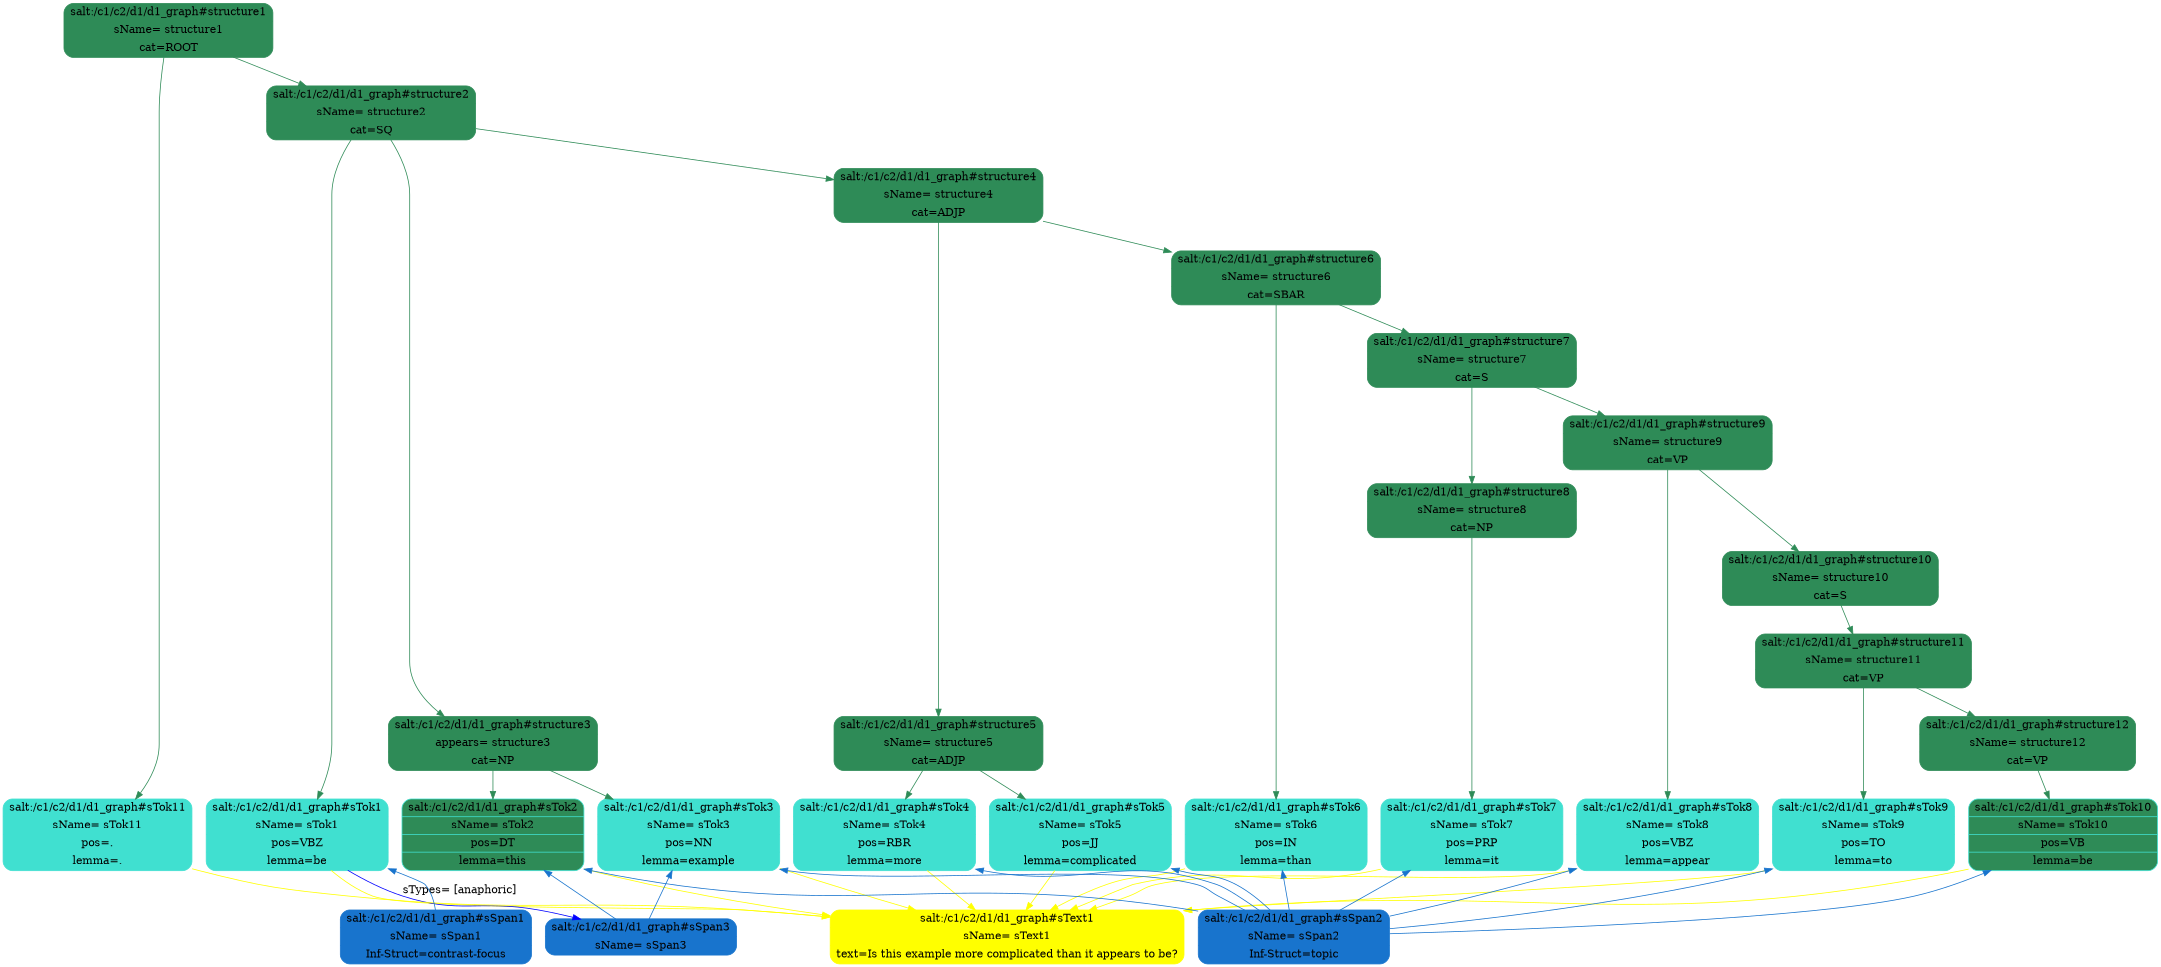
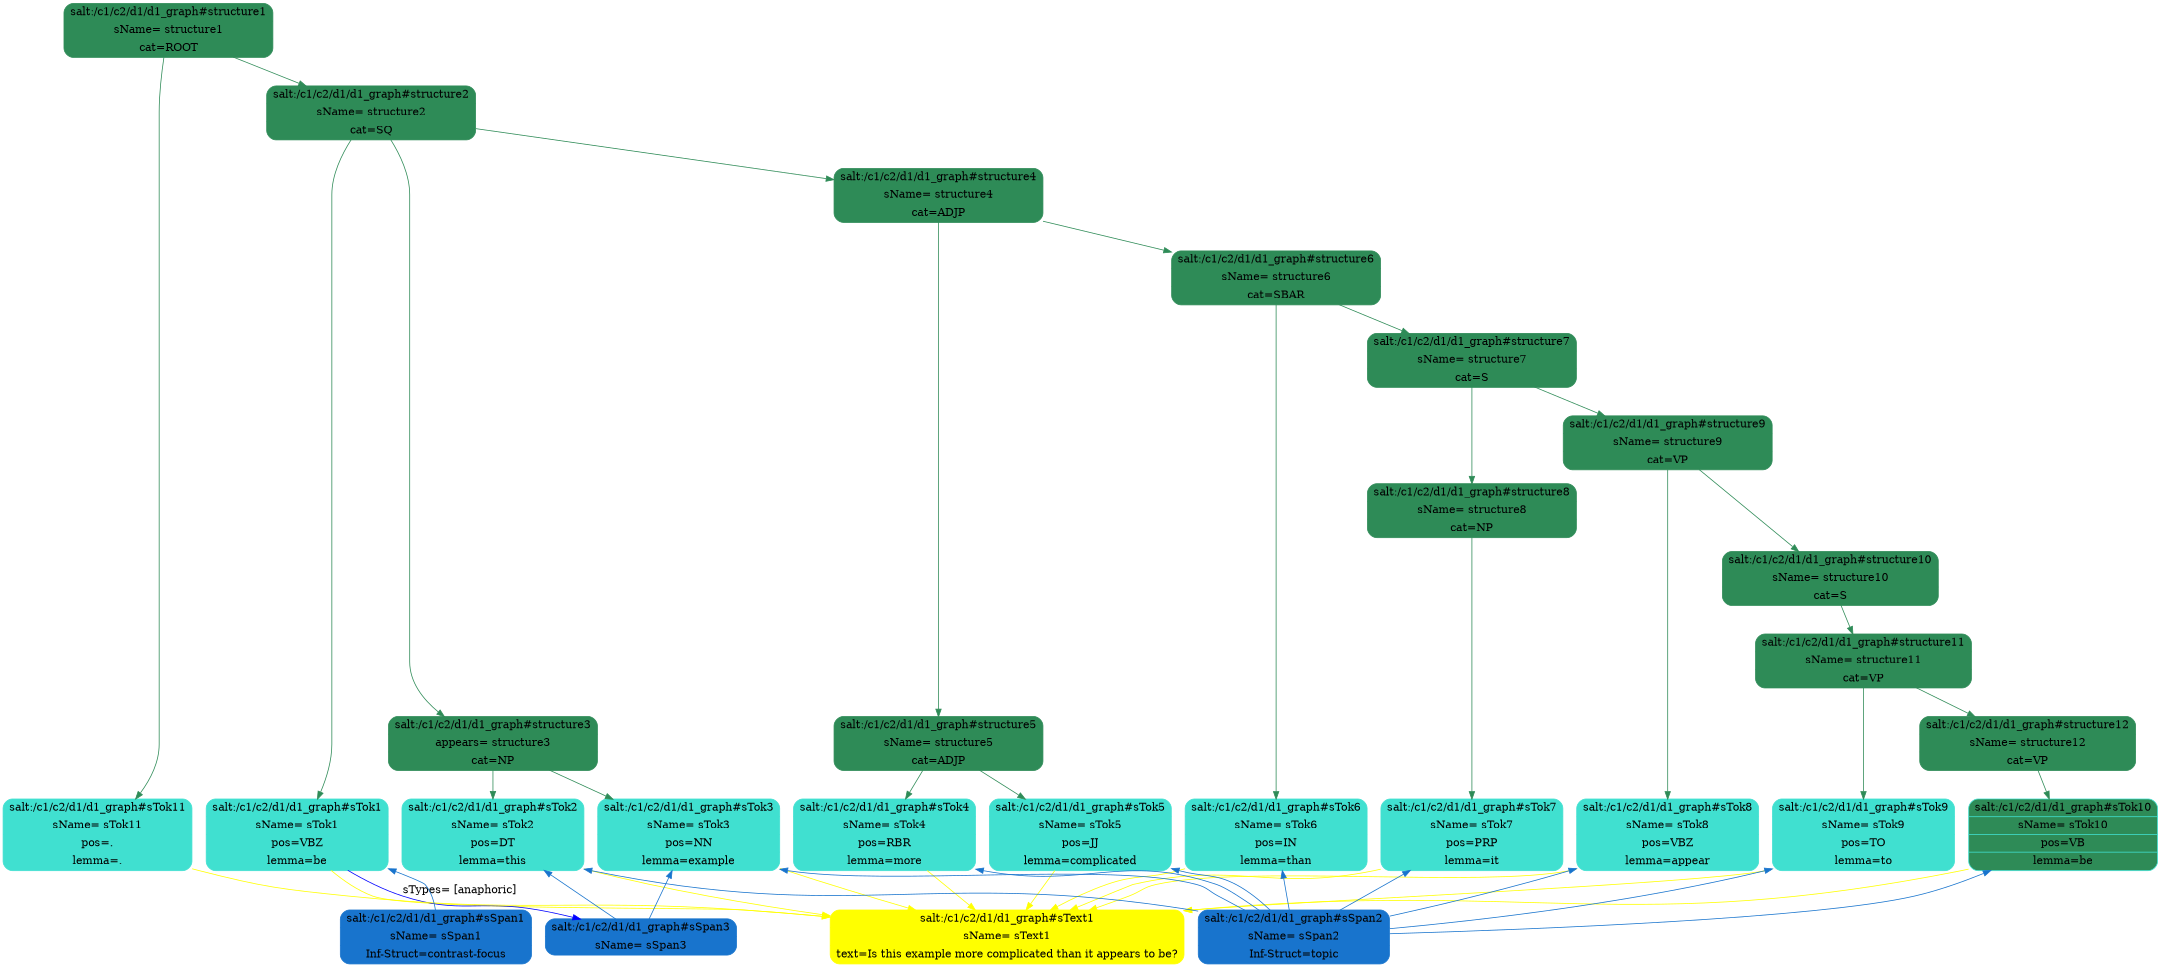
node "salt:/c1/c2/d1/d1_graph#sTok2": fillcolor seagreen -> turquoise
